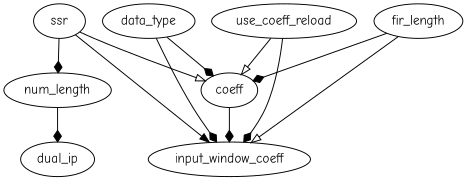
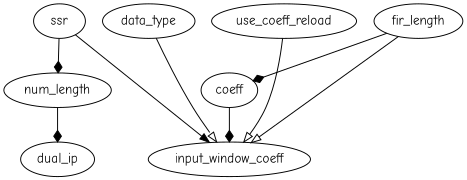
edge "data_type" -> "coeff": removed
edge "use_coeff_reload" -> "coeff": removed
edge "ssr" -> "coeff": removed
edge "data_type" -> "input_window_coeff": arrowhead diamond -> onormal
edge "use_coeff_reload" -> "input_window_coeff": arrowhead diamond -> onormal
